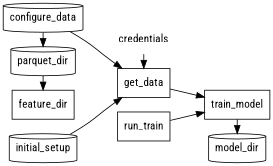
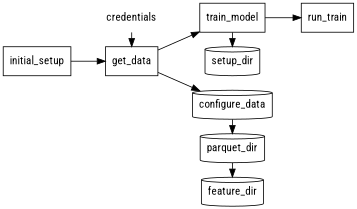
edge "configure_data" -> "get_data": reversed
node "feature_dir": shape box -> cylinder
edge "run_train" -> "train_model": reversed
node "initial_setup": shape cylinder -> box
node "model_dir": label "model_dir" -> "setup_dir"
